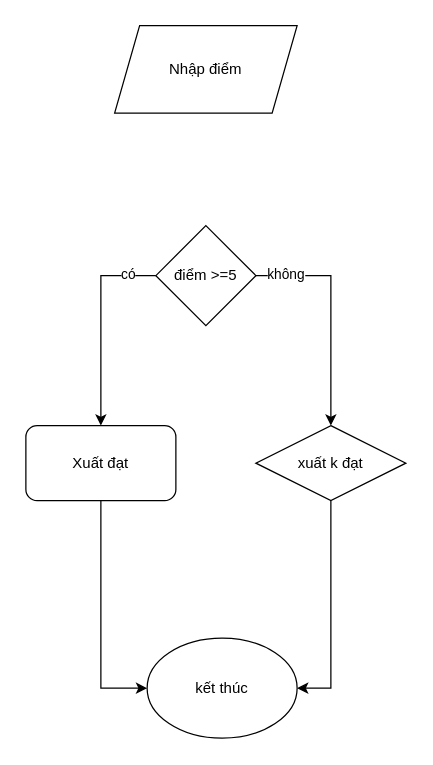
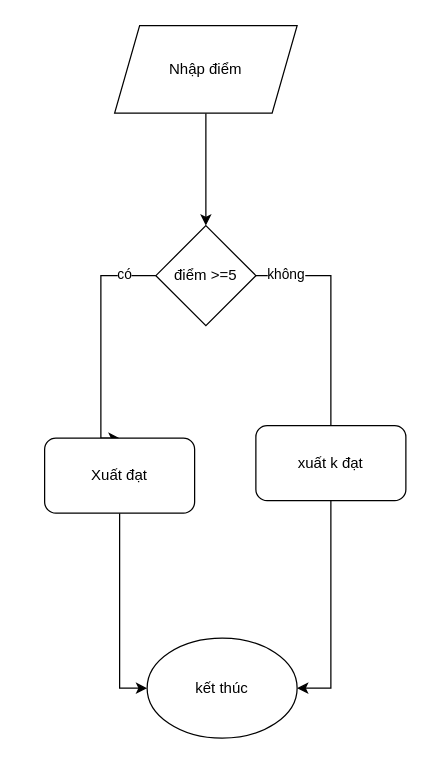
edge "Nhập điểm" -> "điểm >=5": added
edge "điểm >=5" -> "xuất k đạt": arrowhead classic -> none
node "Xuất đạt": moved (101, 463) -> (119, 476)
node "xuất k đạt": shape diamond -> rounded rectangle
